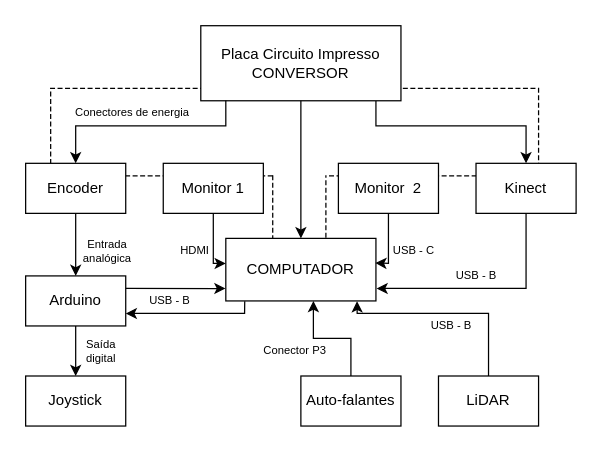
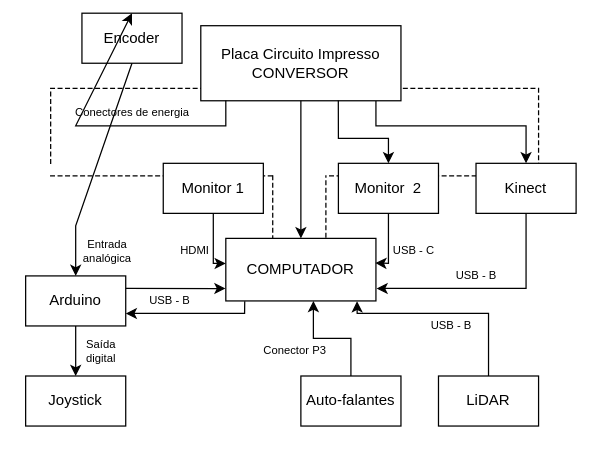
edge "Placa Circuito Impresso CONVERSOR" -> "Monitor 2": added
node "Encoder": moved (76, 188) -> (132, 38)
